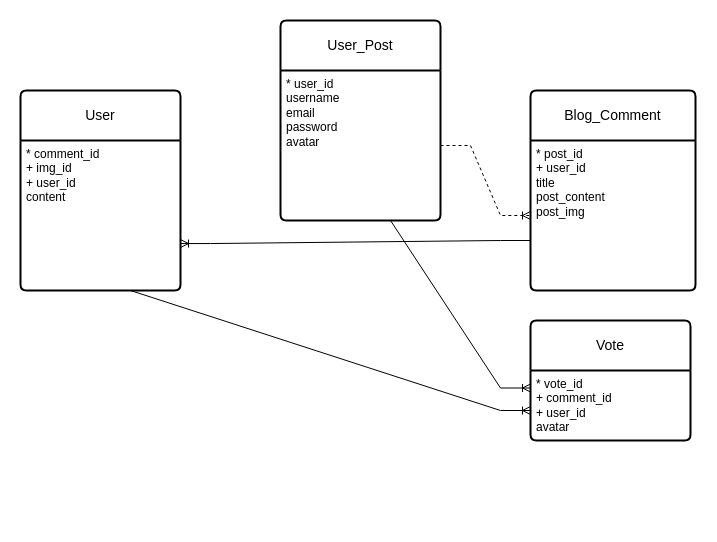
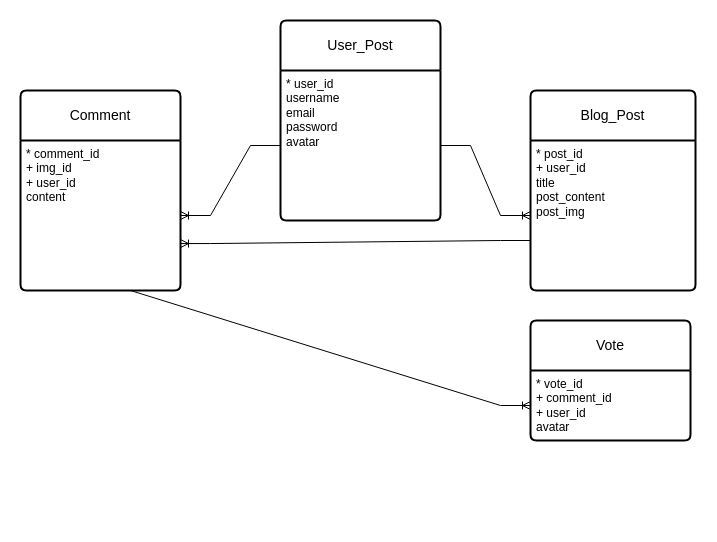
node "User": label "User" -> "Comment"
node "Blog_Comment": label "Blog_Comment" -> "Blog_Post"
edge "* user_id username email password avatar" -> "* post_id + user_id title post_content post_img": style dashed -> solid
edge "* user_id username email password avatar" -> "* comment_id + img_id + user_id content": added
edge "* user_id username email password avatar" -> "* vote_id + comment_id + user_id avatar": removed
edge "* comment_id + img_id + user_id content" -> "Vote": now "* comment_id + img_id + user_id content" -> "* vote_id + comment_id + user_id avatar"
